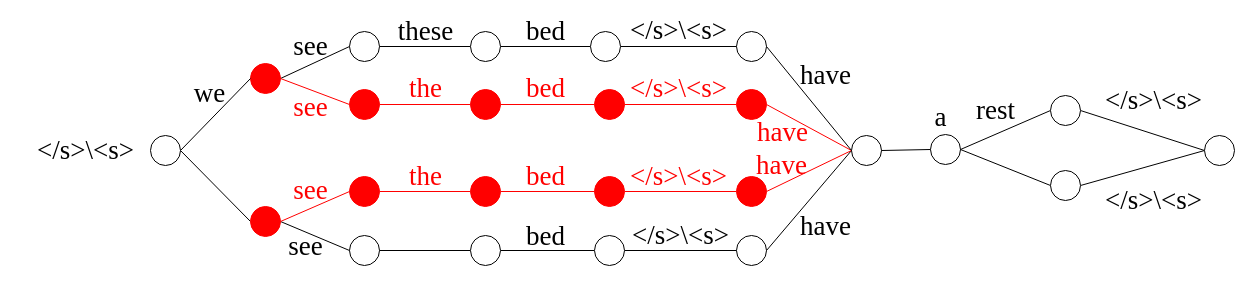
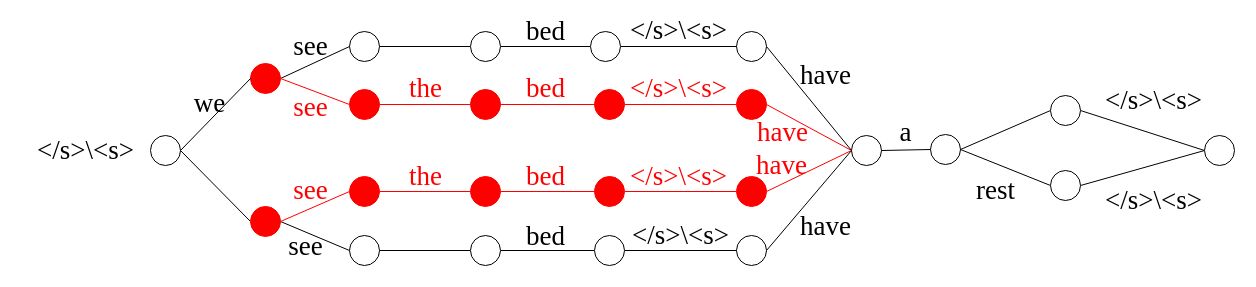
node "these": removed
node "we": moved (210, 94) -> (210, 104)
node "rest": moved (996, 111) -> (996, 191)
node "a": moved (941, 118) -> (906, 133)
